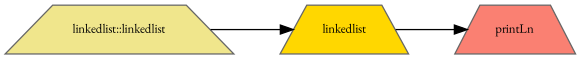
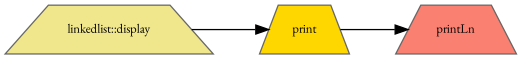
node "linkedlist::linkedlist": label "linkedlist::linkedlist" -> "linkedlist::display"
node "linkedlist": label "linkedlist" -> "print"
